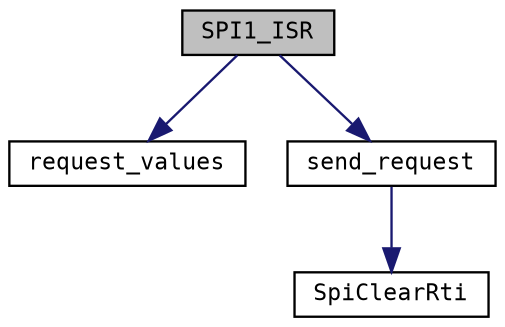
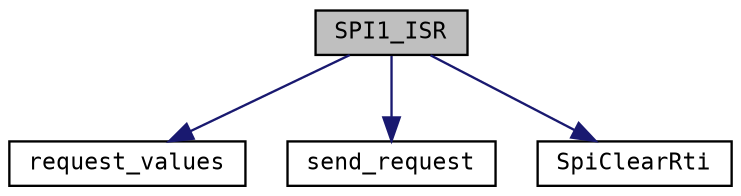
edge "send_request" -> "SpiClearRti": now "SPI1_ISR" -> "SpiClearRti"
